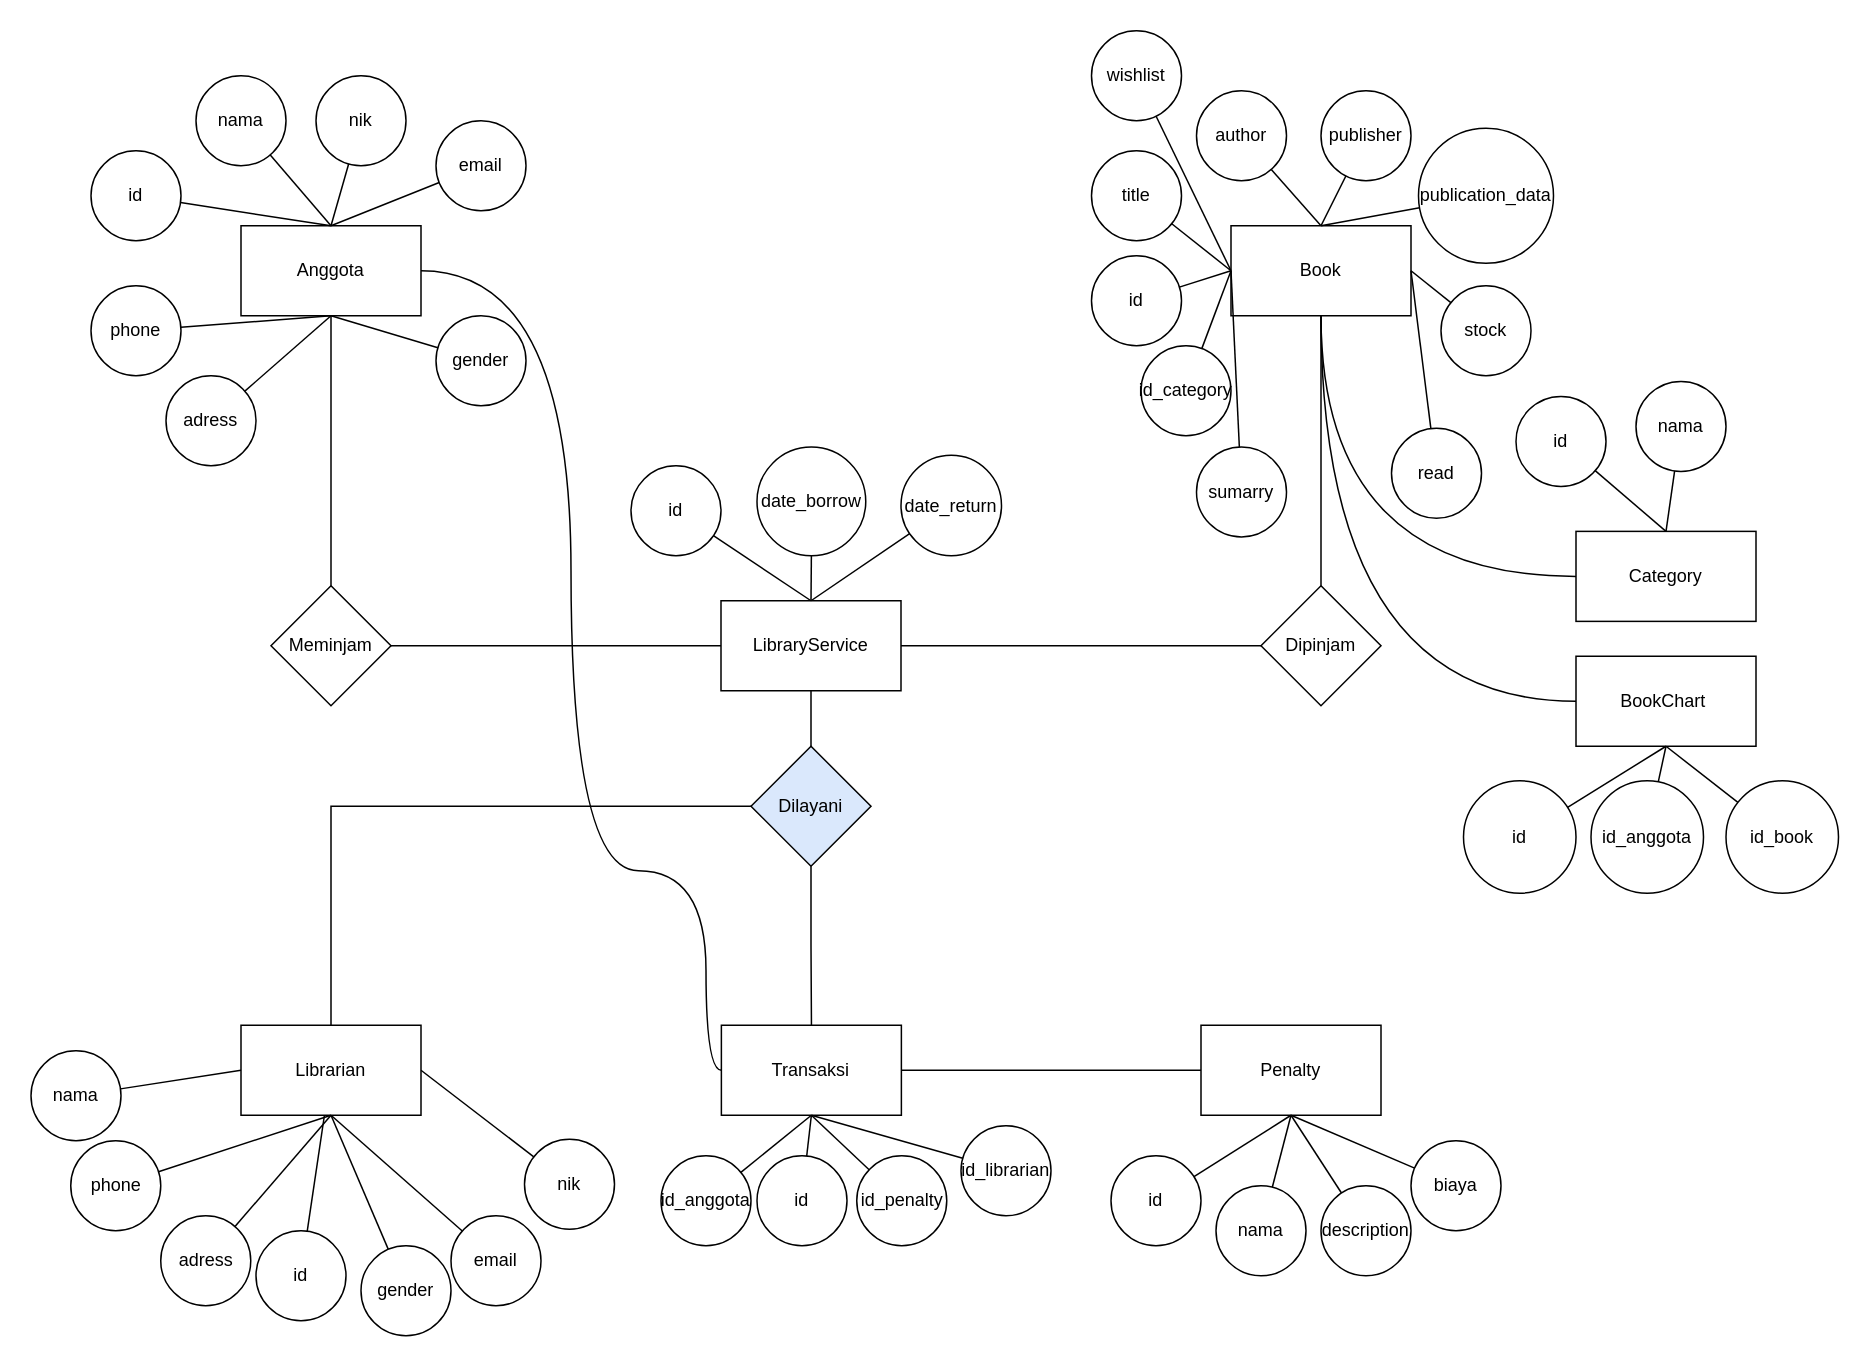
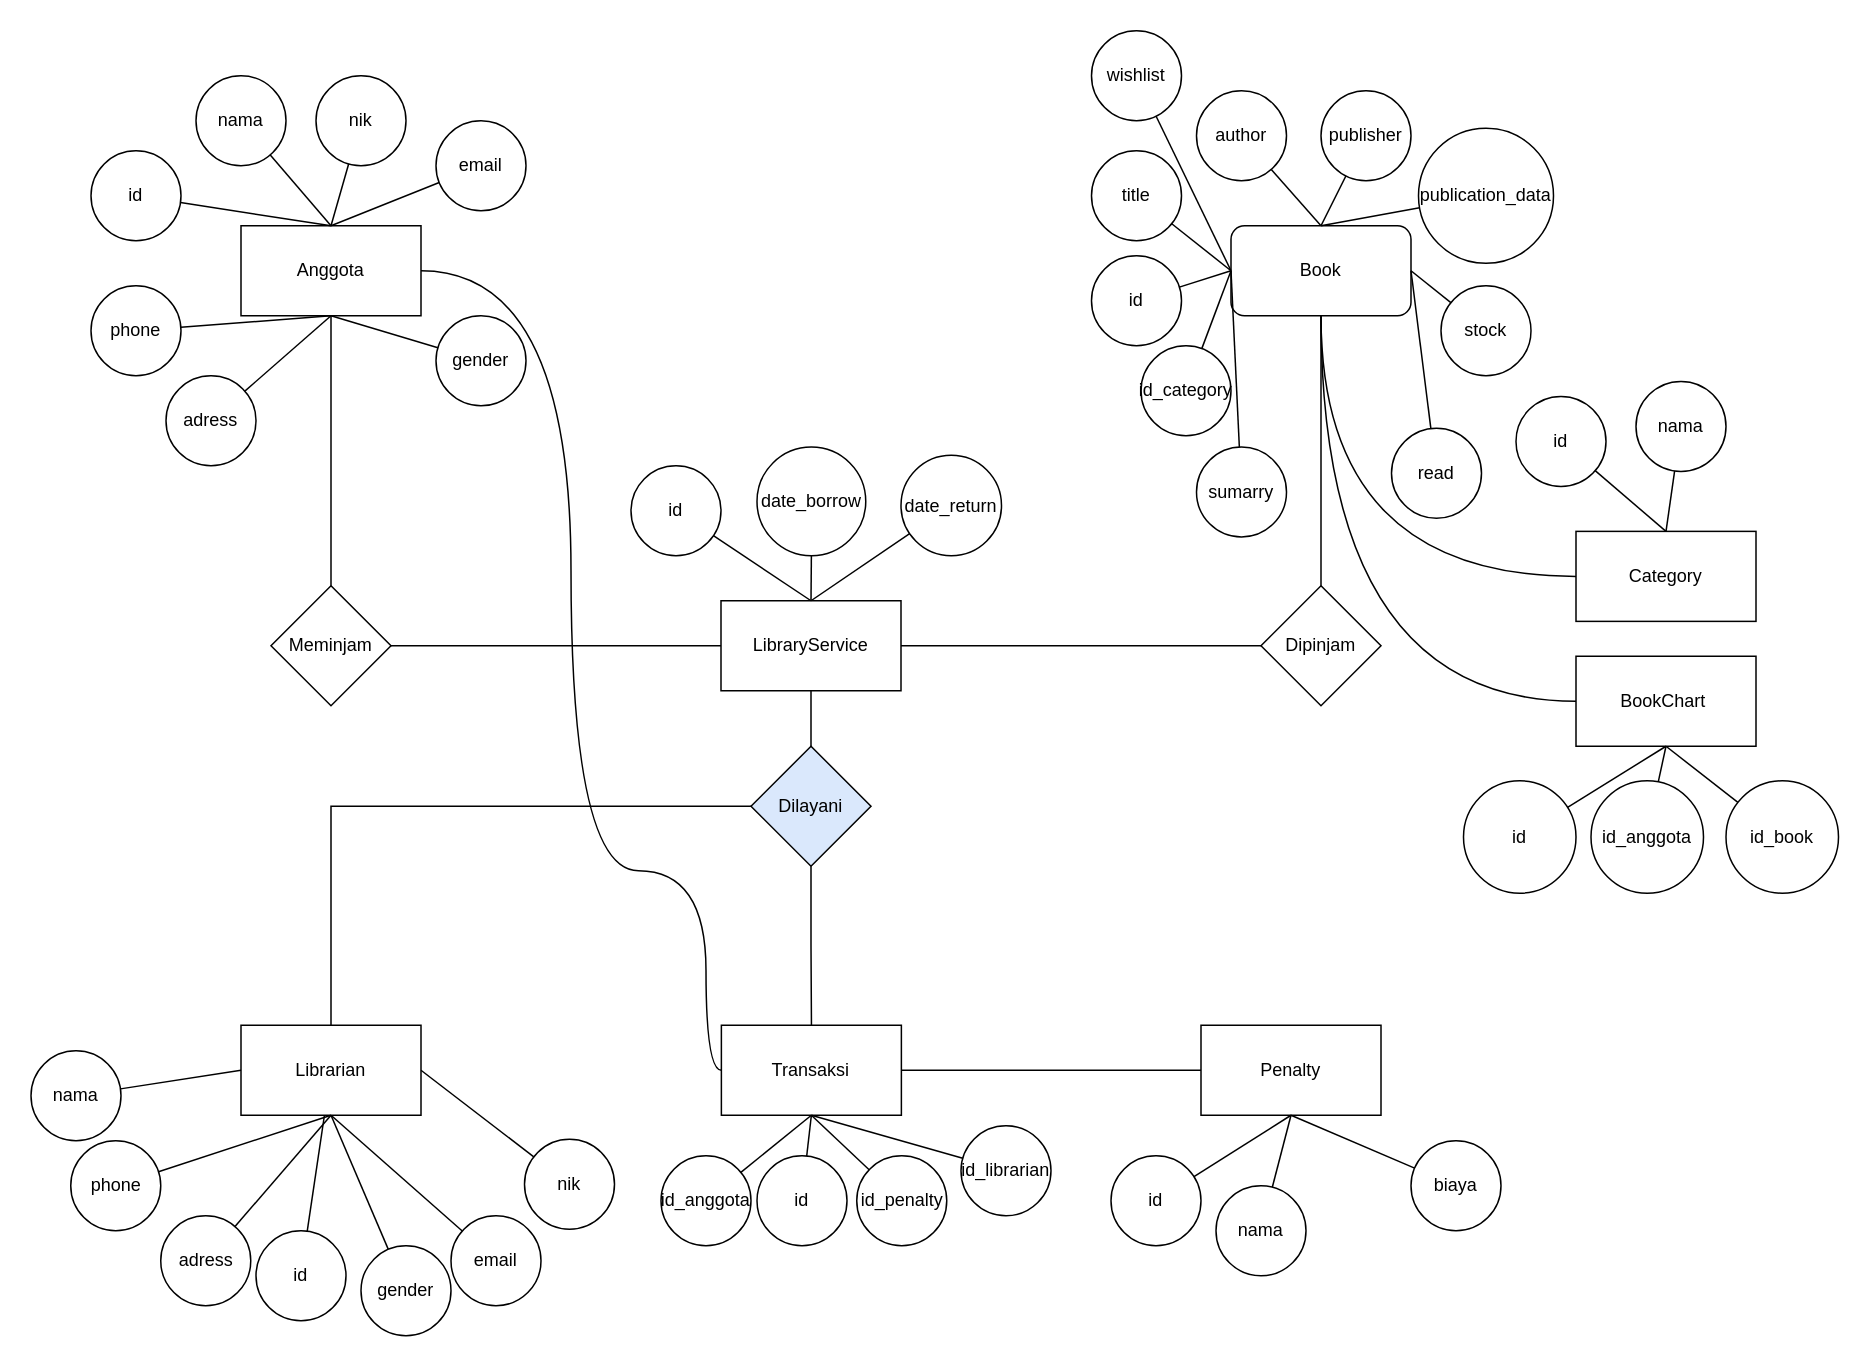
node "Book": shape rectangle -> rounded rectangle
edge "Penalty" -- "description": removed
node "description": removed
